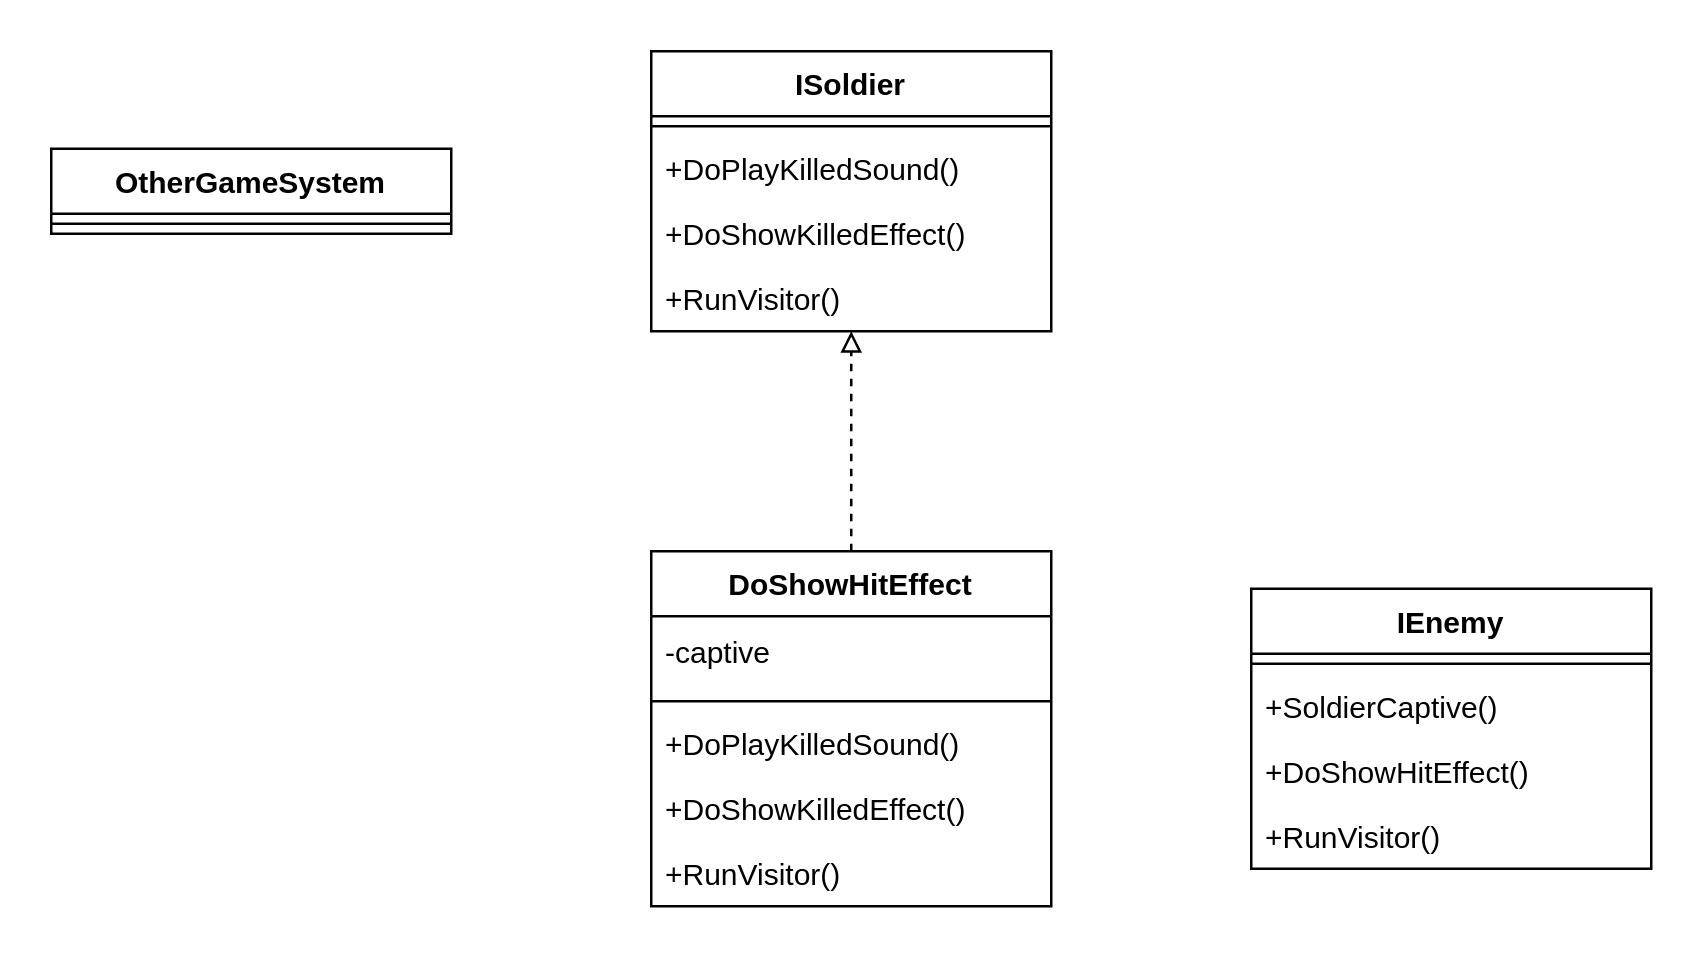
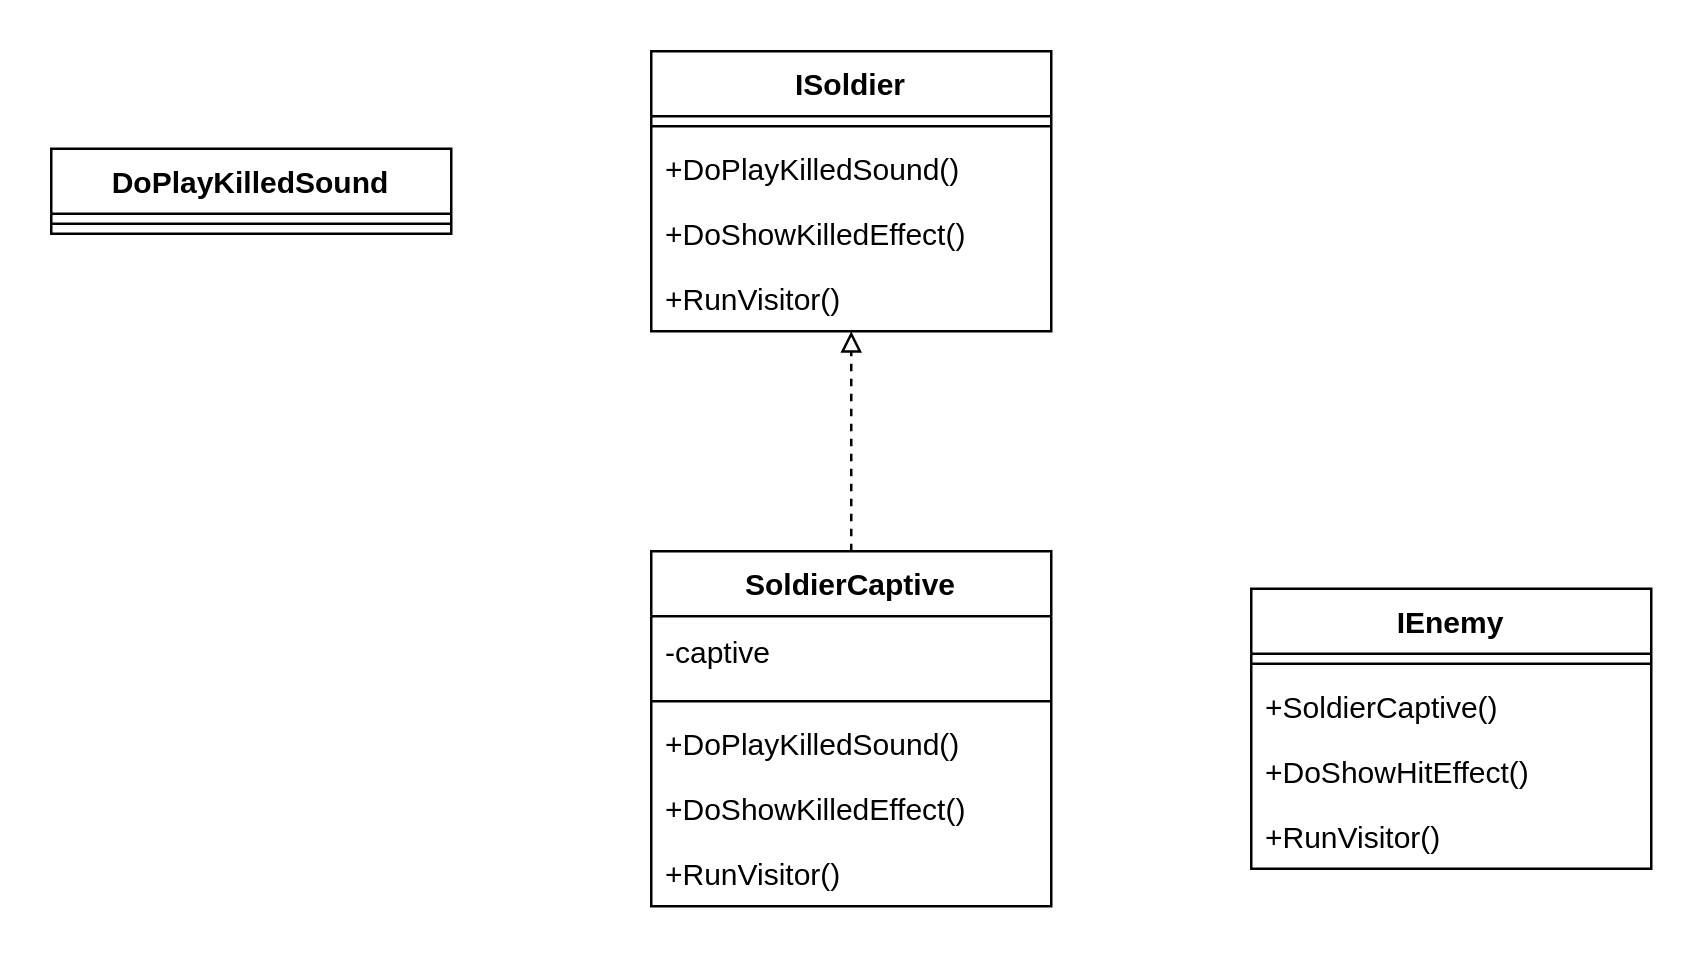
node "OtherGameSystem": label "OtherGameSystem" -> "DoPlayKilledSound"
node "DoShowHitEffect": label "DoShowHitEffect" -> "SoldierCaptive"
